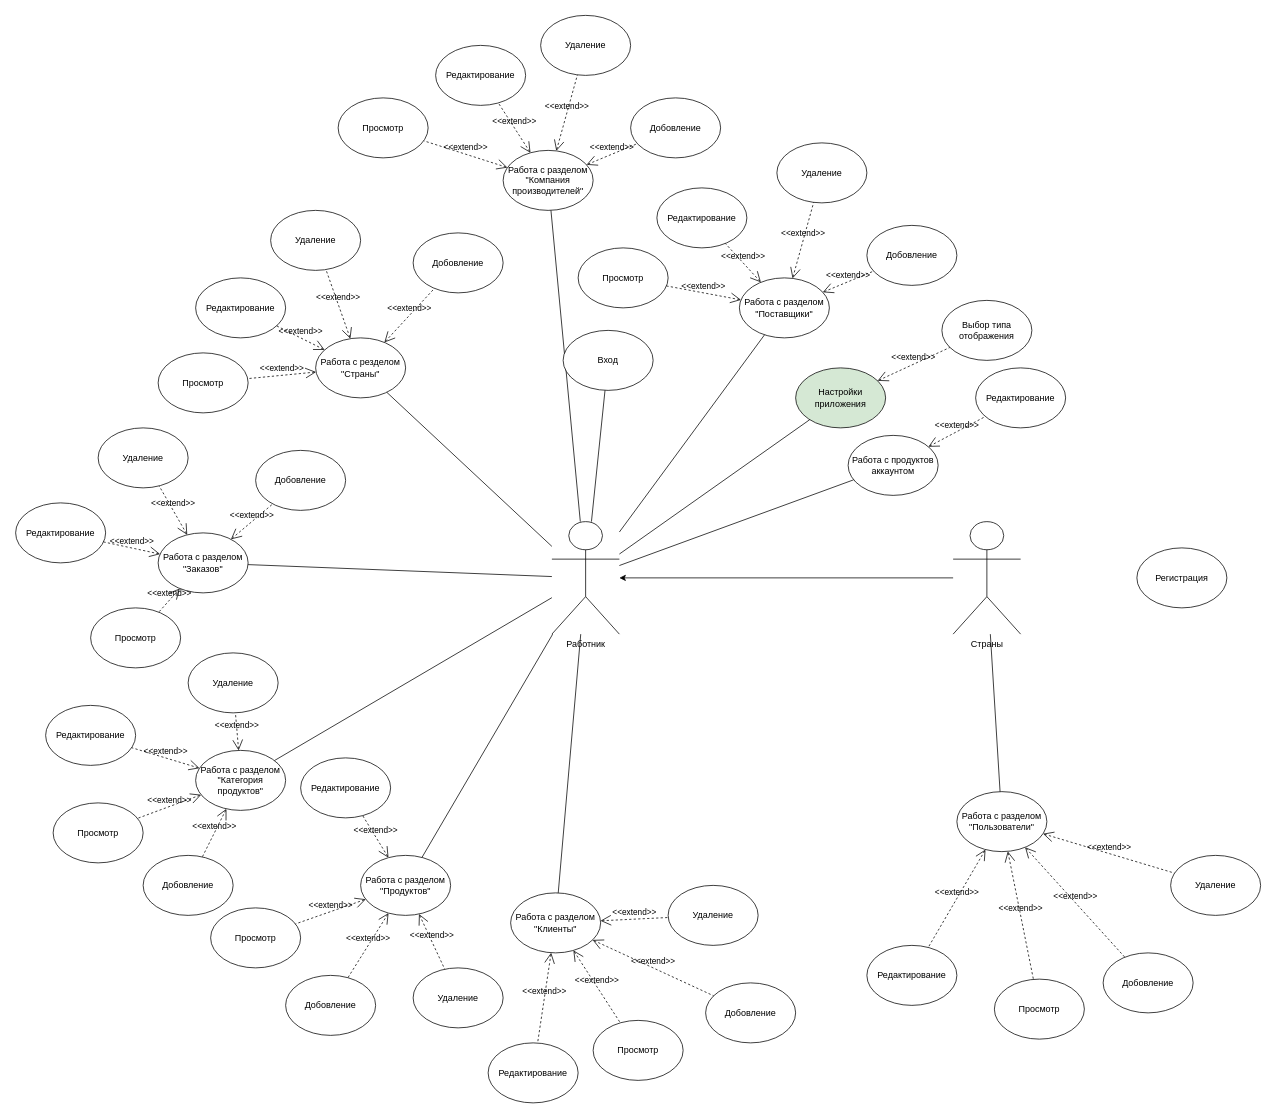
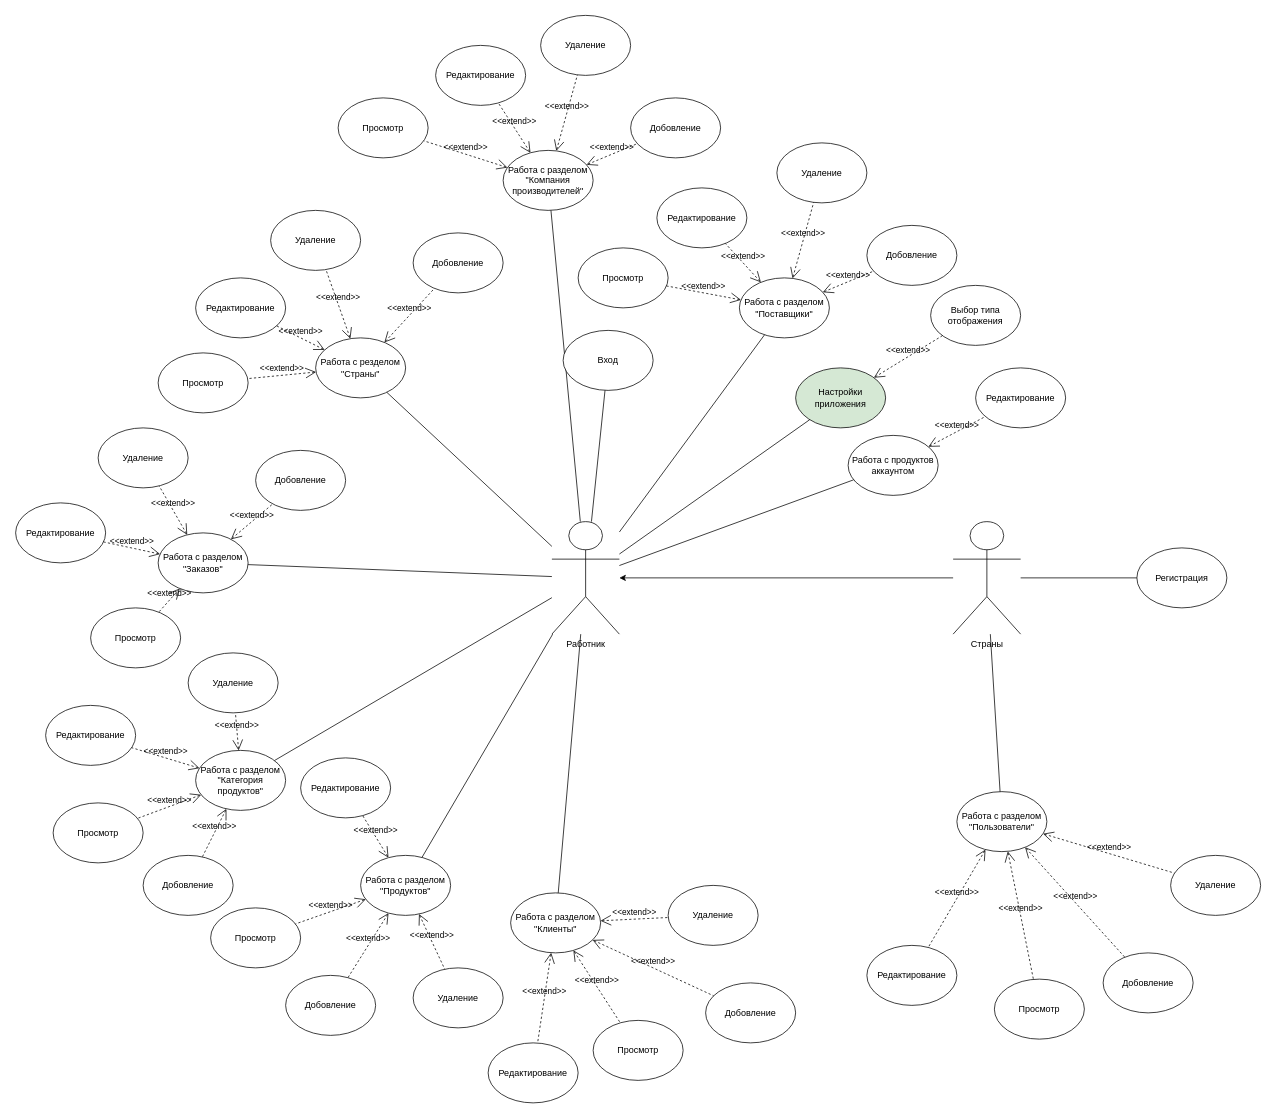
node "Выбор типа отображения": moved (987, 330) -> (975, 315)
edge "Страны" -- "Регистрация": added
